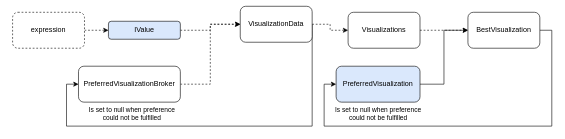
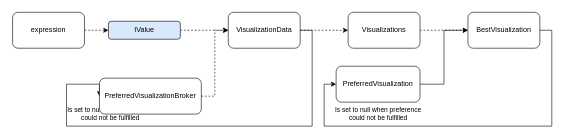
node "VisualizationData": moved (276, 24) -> (264, 30)
node "expression": style dashed -> solid
node "PreferredVisualizationBroker": moved (129, 84) -> (150, 96)
node "PreferredVisualization": fillcolor #dae8fc -> #ffffff
